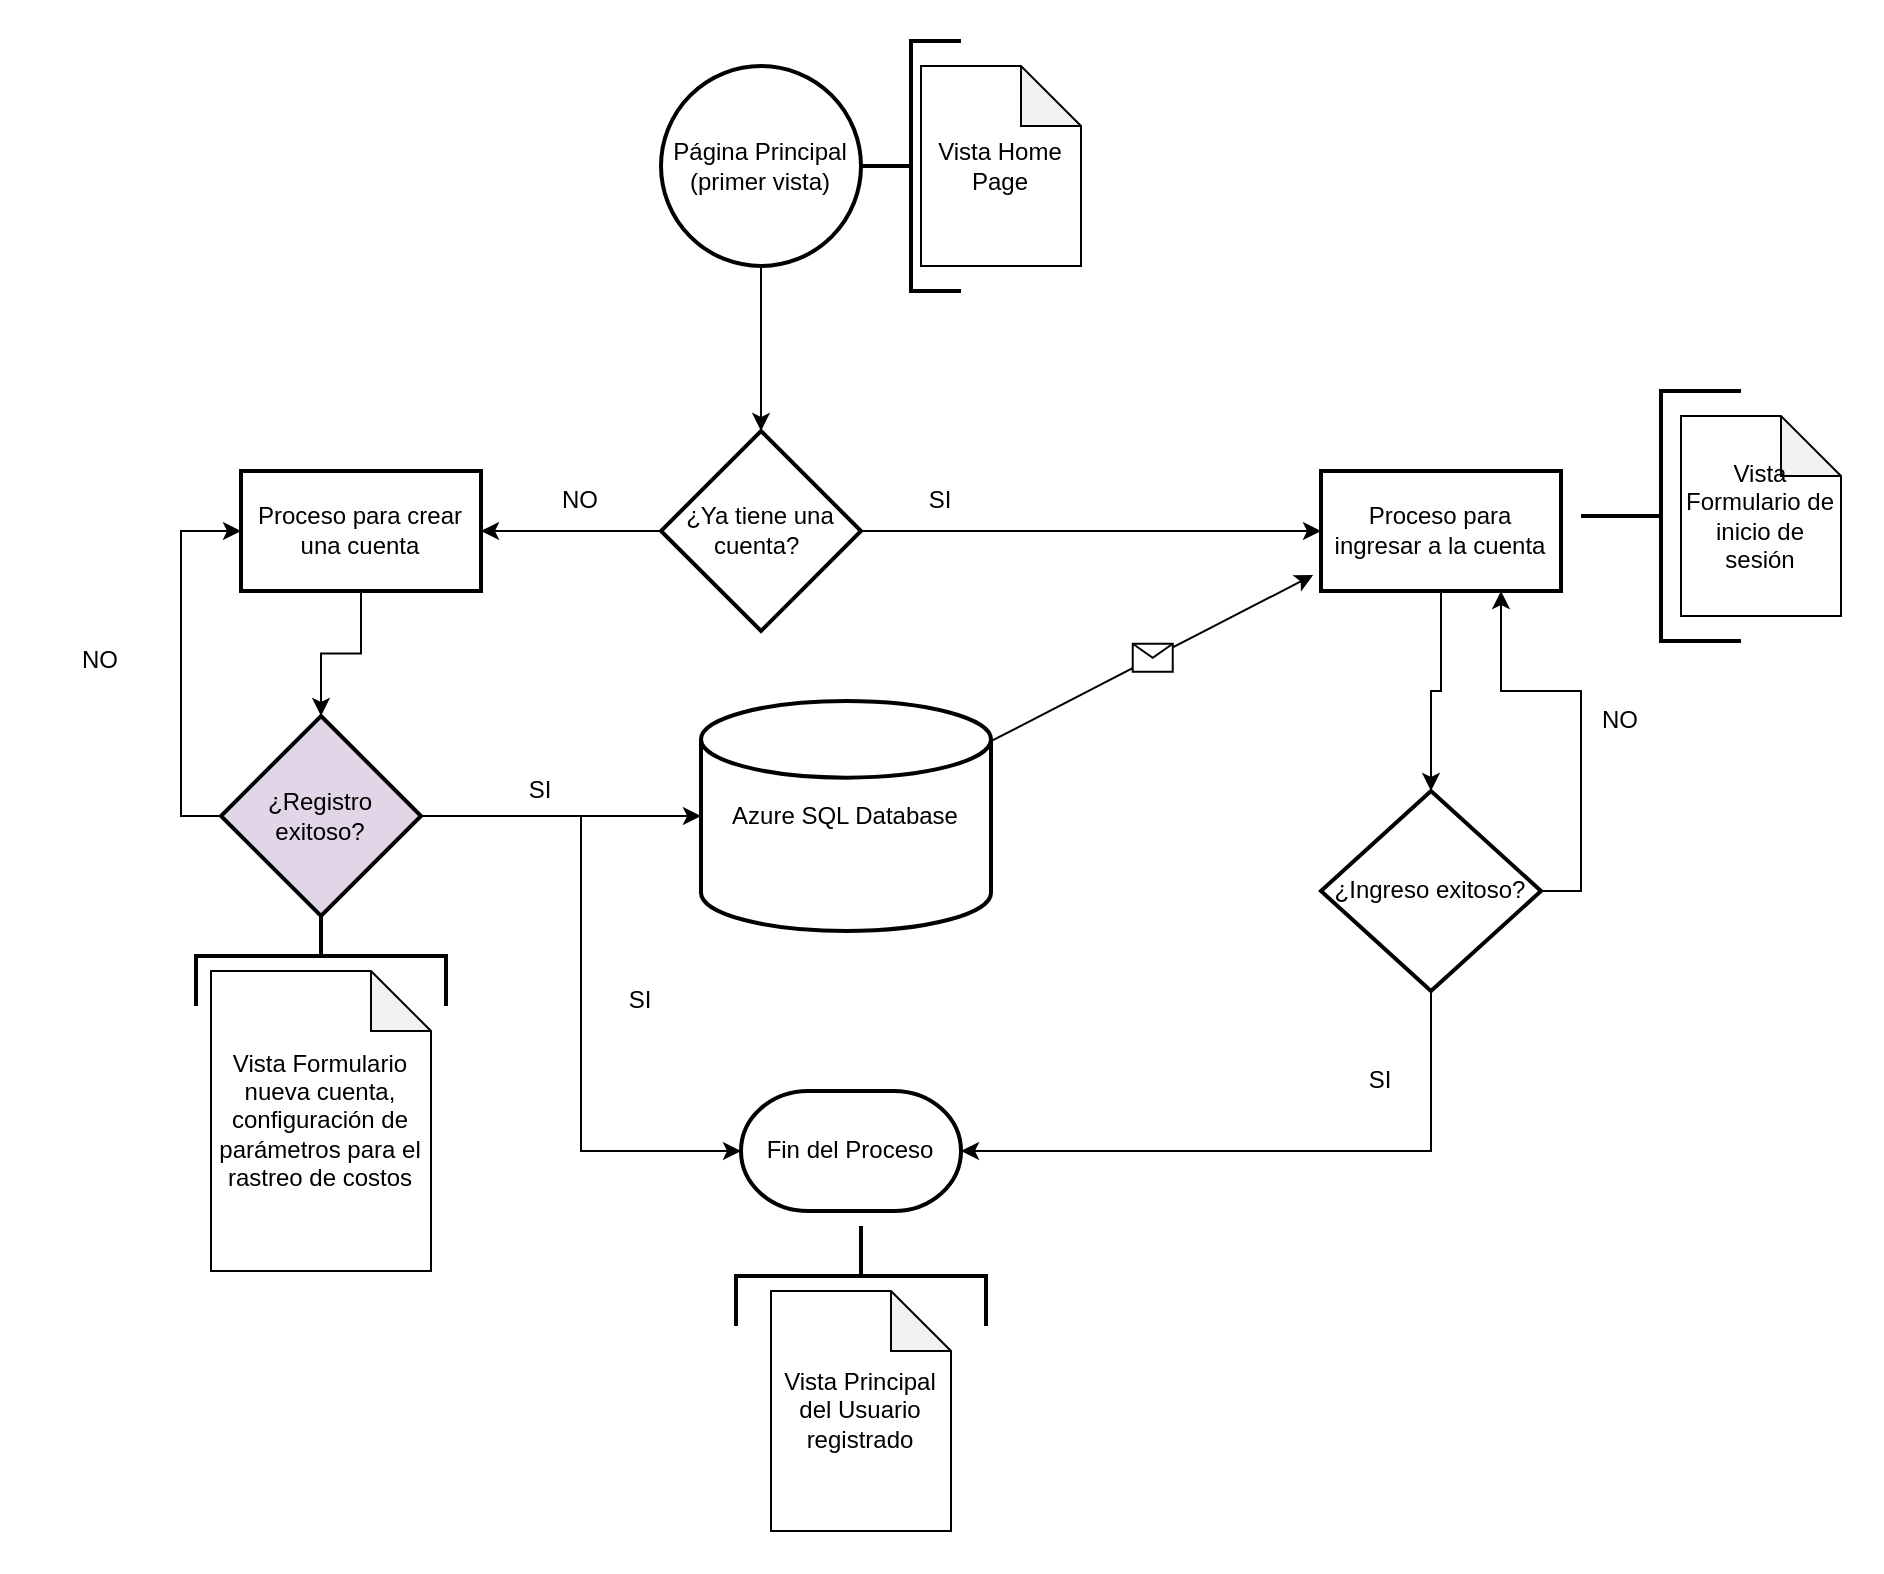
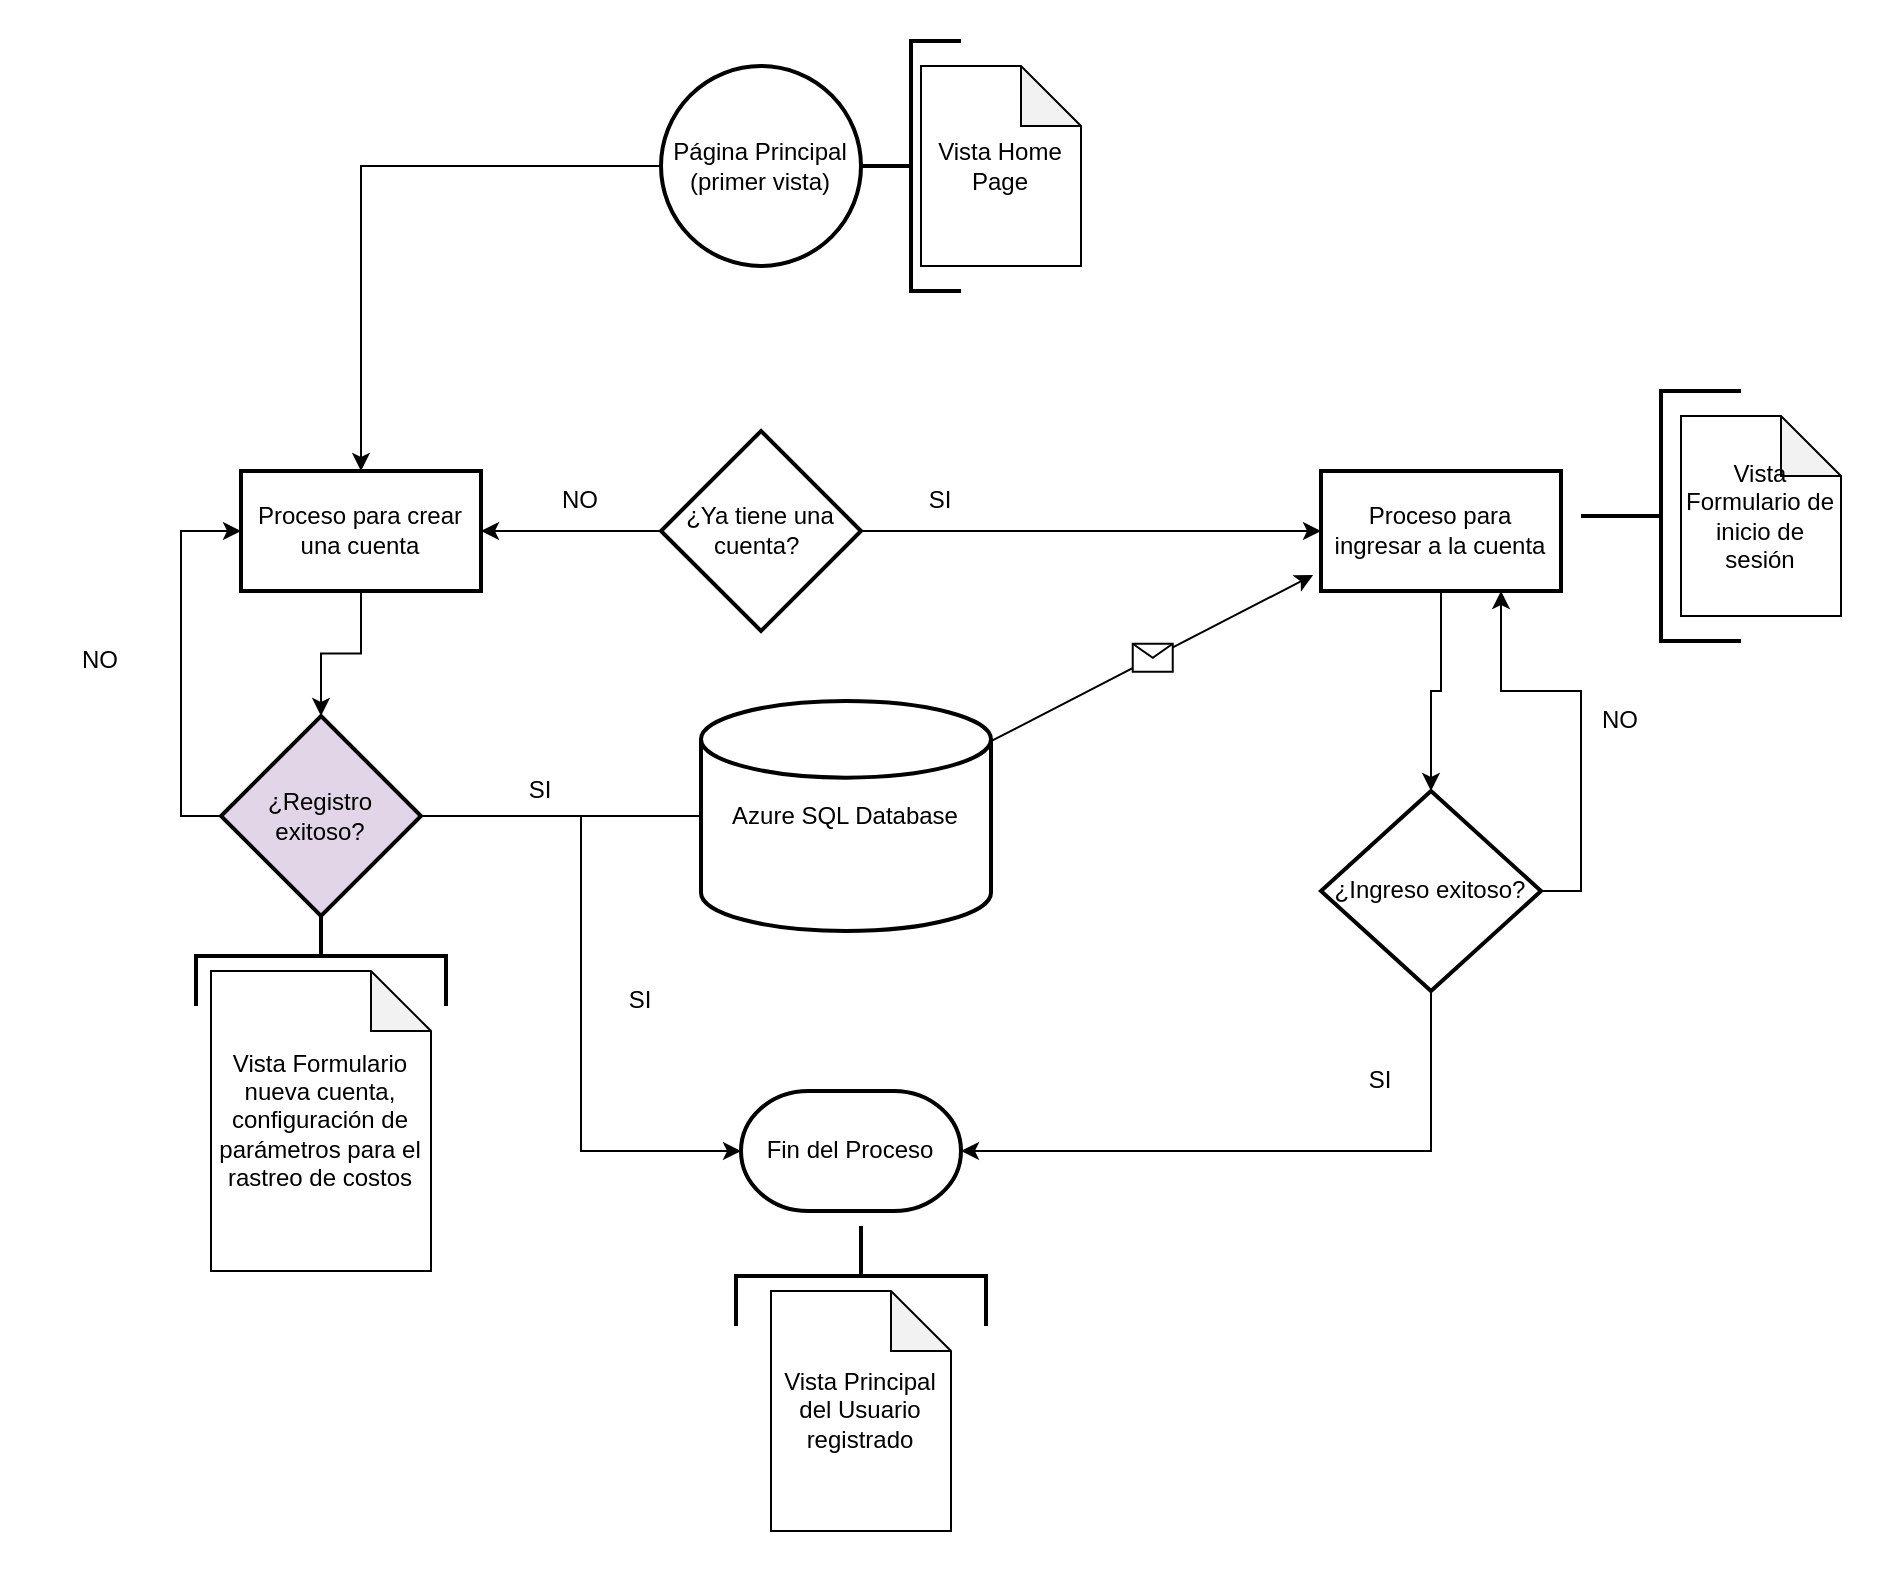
edge "Página Principal (primer vista)" -> "¿Ya tiene una cuenta?": now "Página Principal (primer vista)" -> "Proceso para crear una cuenta"
edge "¿Registro exitoso?" -> "Azure SQL Database": arrowhead classic -> none
